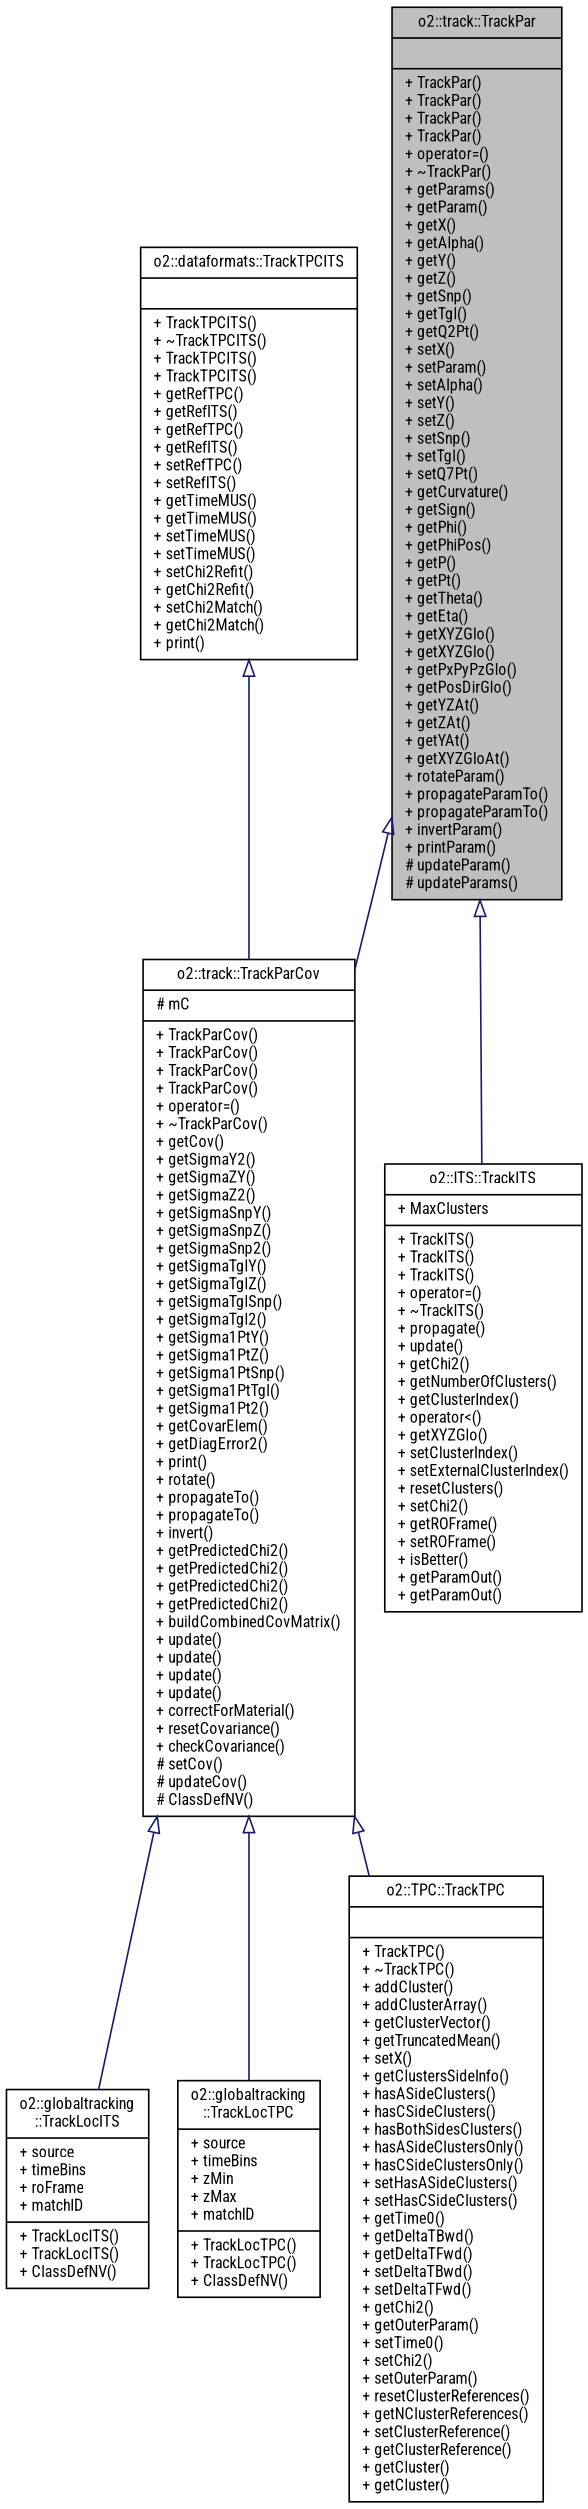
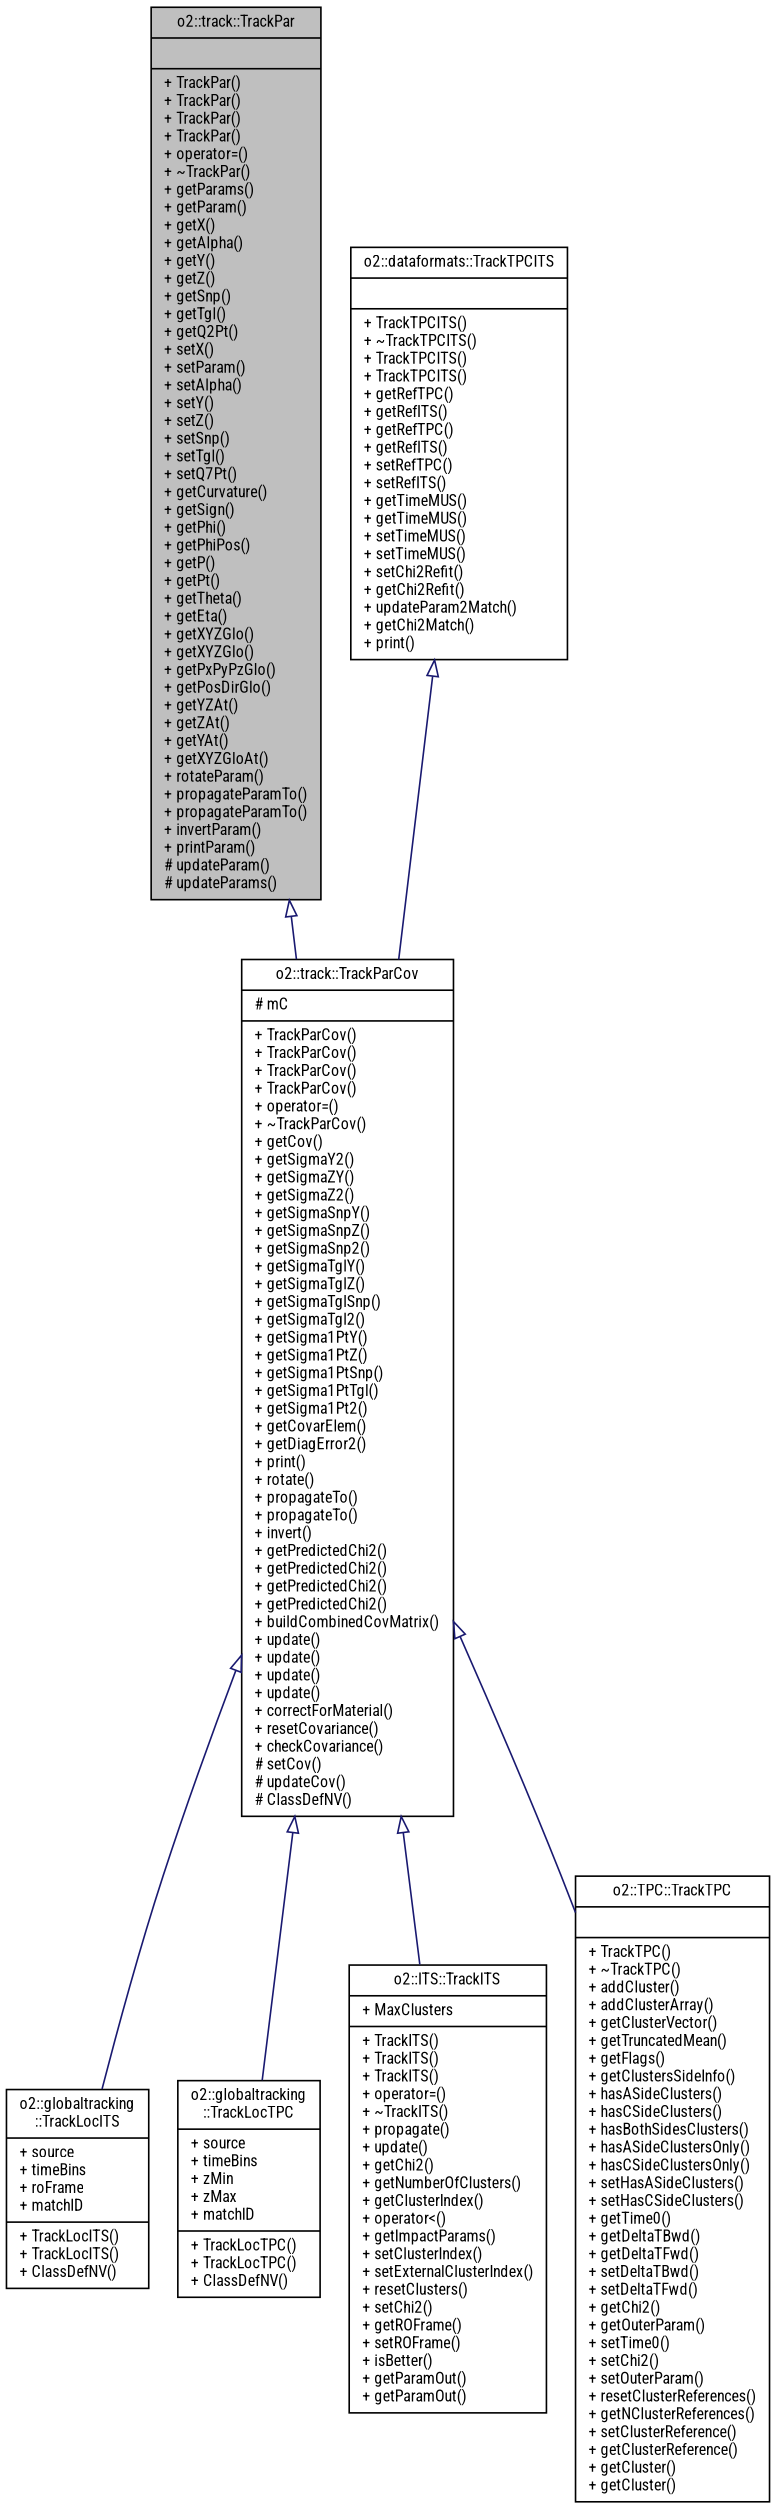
node "o2::dataformats::TrackTPCITS": text "+ setChi2Match()" -> "+ updateParam2Match()"
edge "o2::ITS::TrackITS" -> "o2::track::TrackPar": now "o2::ITS::TrackITS" -> "o2::track::TrackParCov"
node "o2::ITS::TrackITS": text "+ getXYZGlo()" -> "+ getImpactParams()"
node "o2::TPC::TrackTPC": text "+ setX()" -> "+ getFlags()"
